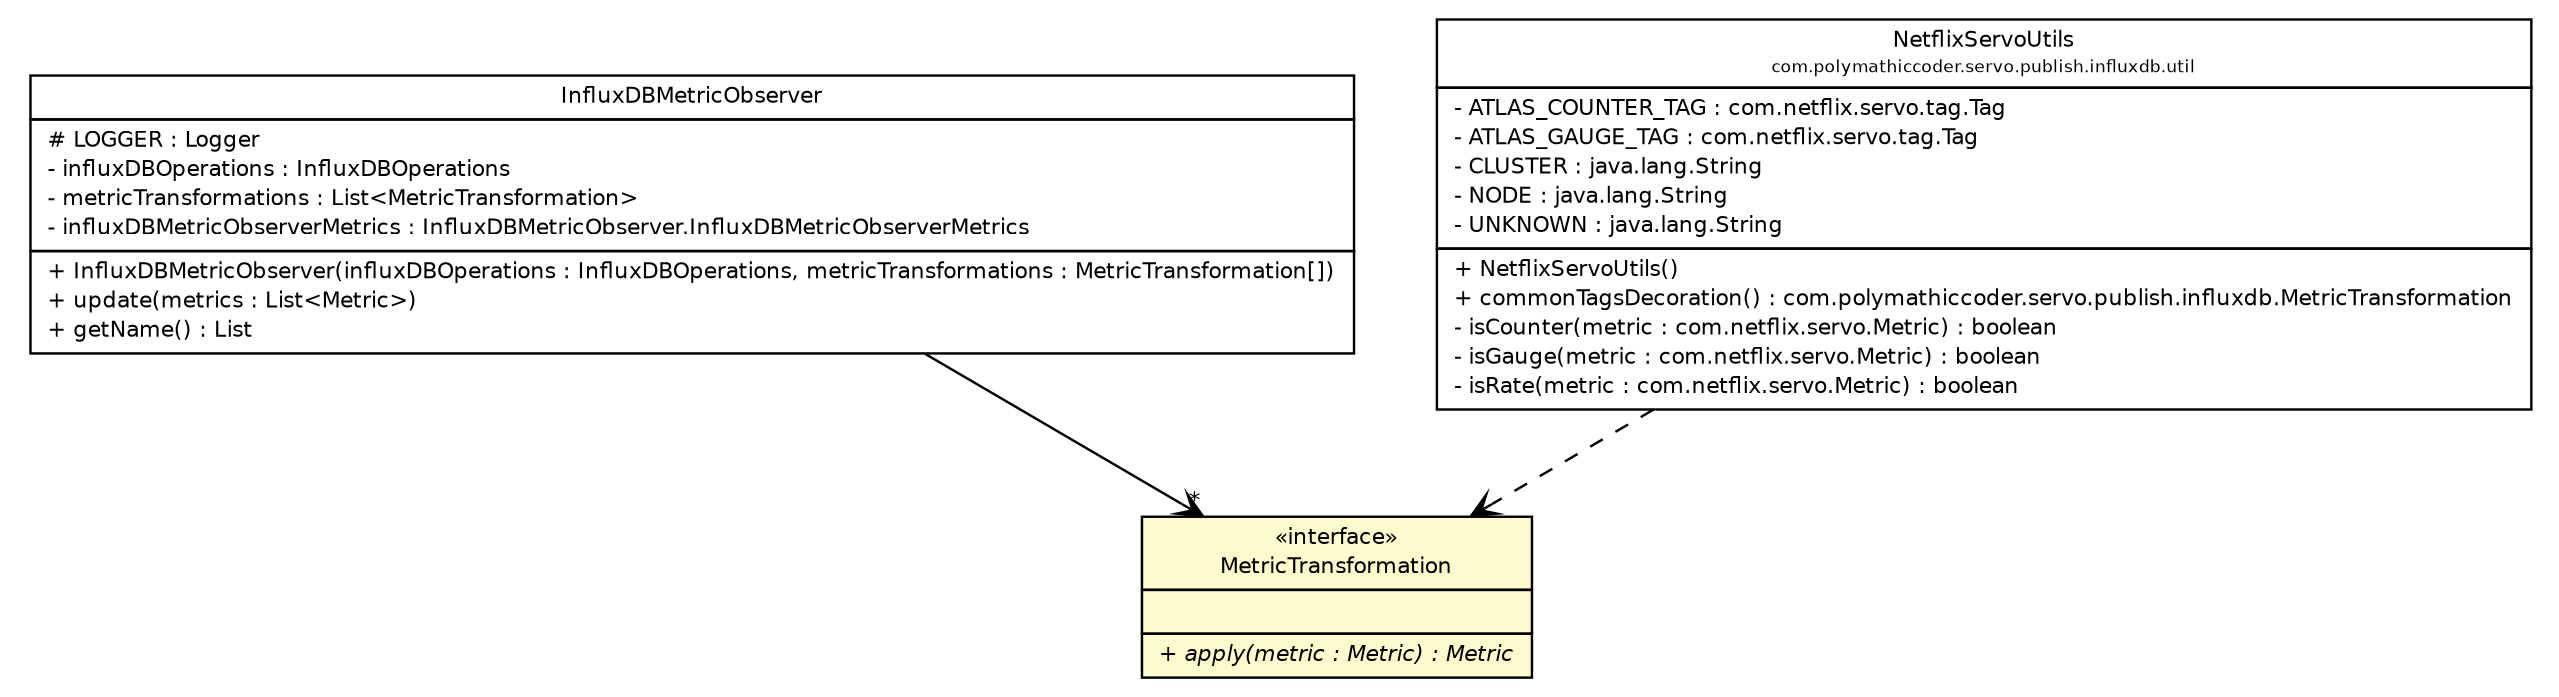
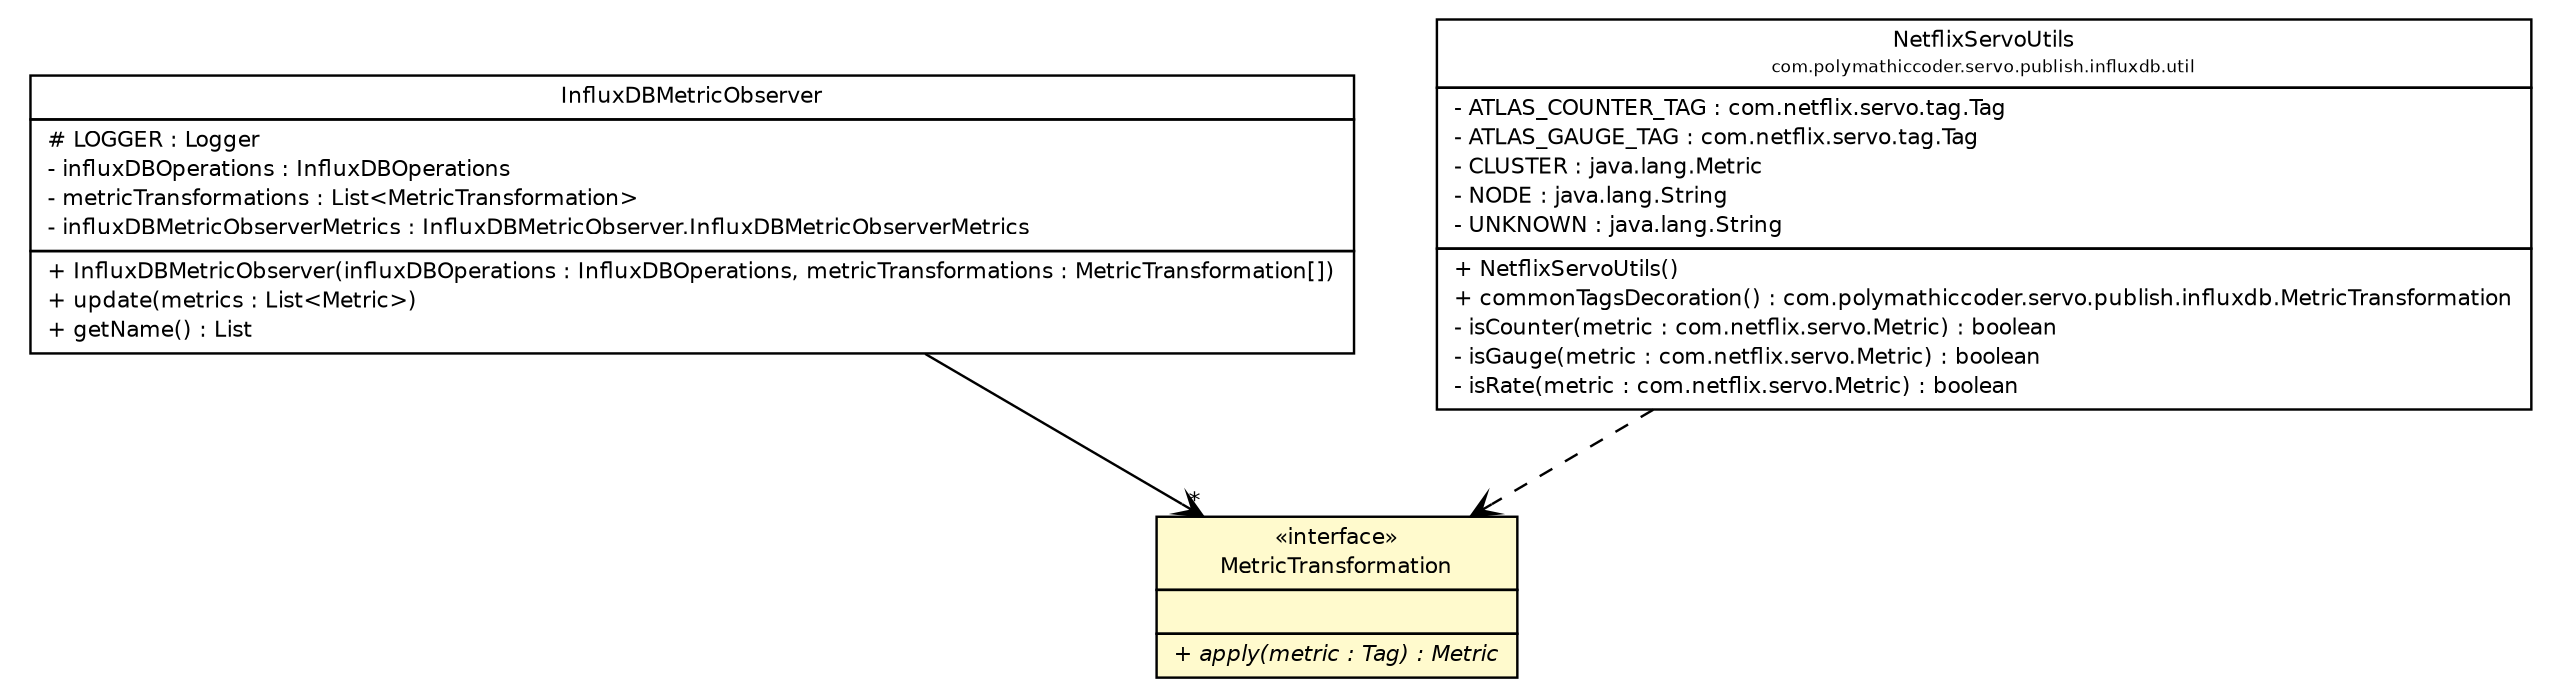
node "NetflixServoUtils": text "- CLUSTER : java.lang.String" -> "- CLUSTER : java.lang.Metric"
node "MetricTransformation": text "+ apply(metric : Metric) : Metric" -> "+ apply(metric : Tag) : Metric"
